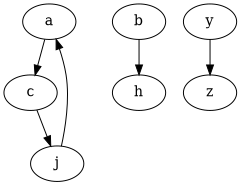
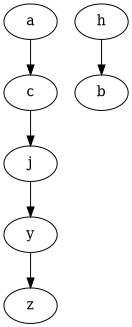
edge "b" -> "h": reversed
edge "j" -> "a": now "j" -> "y"
